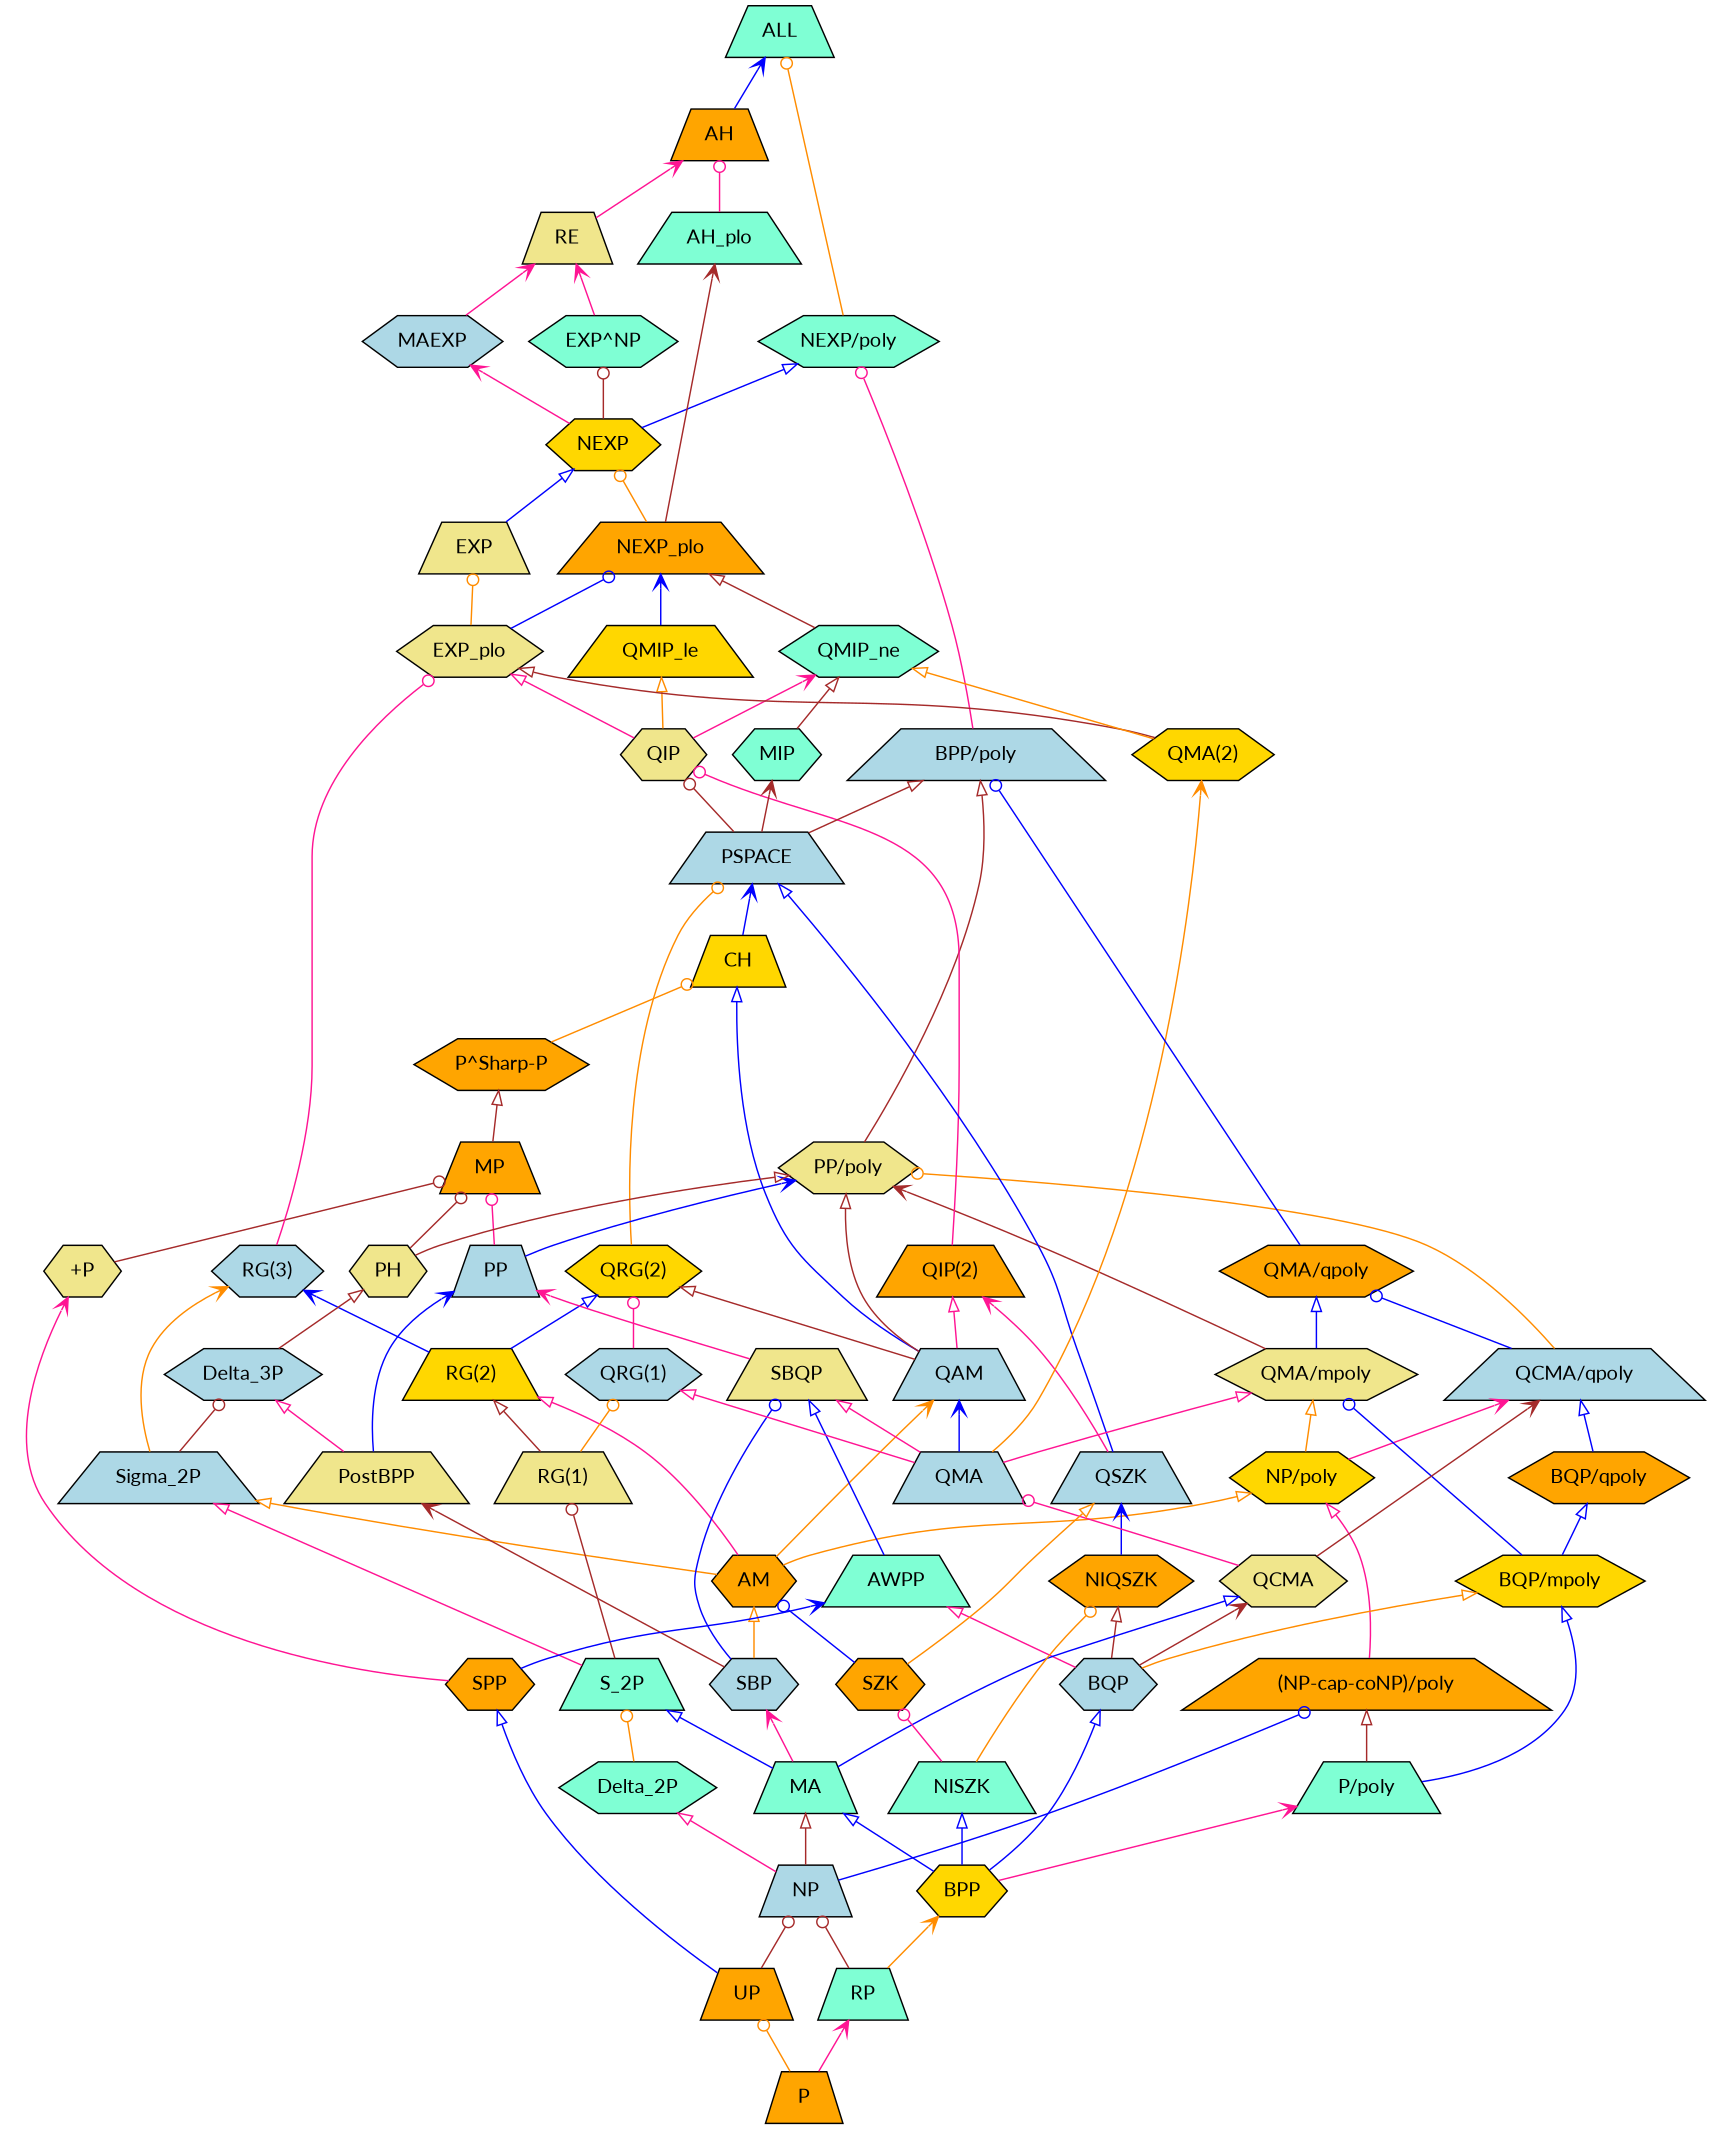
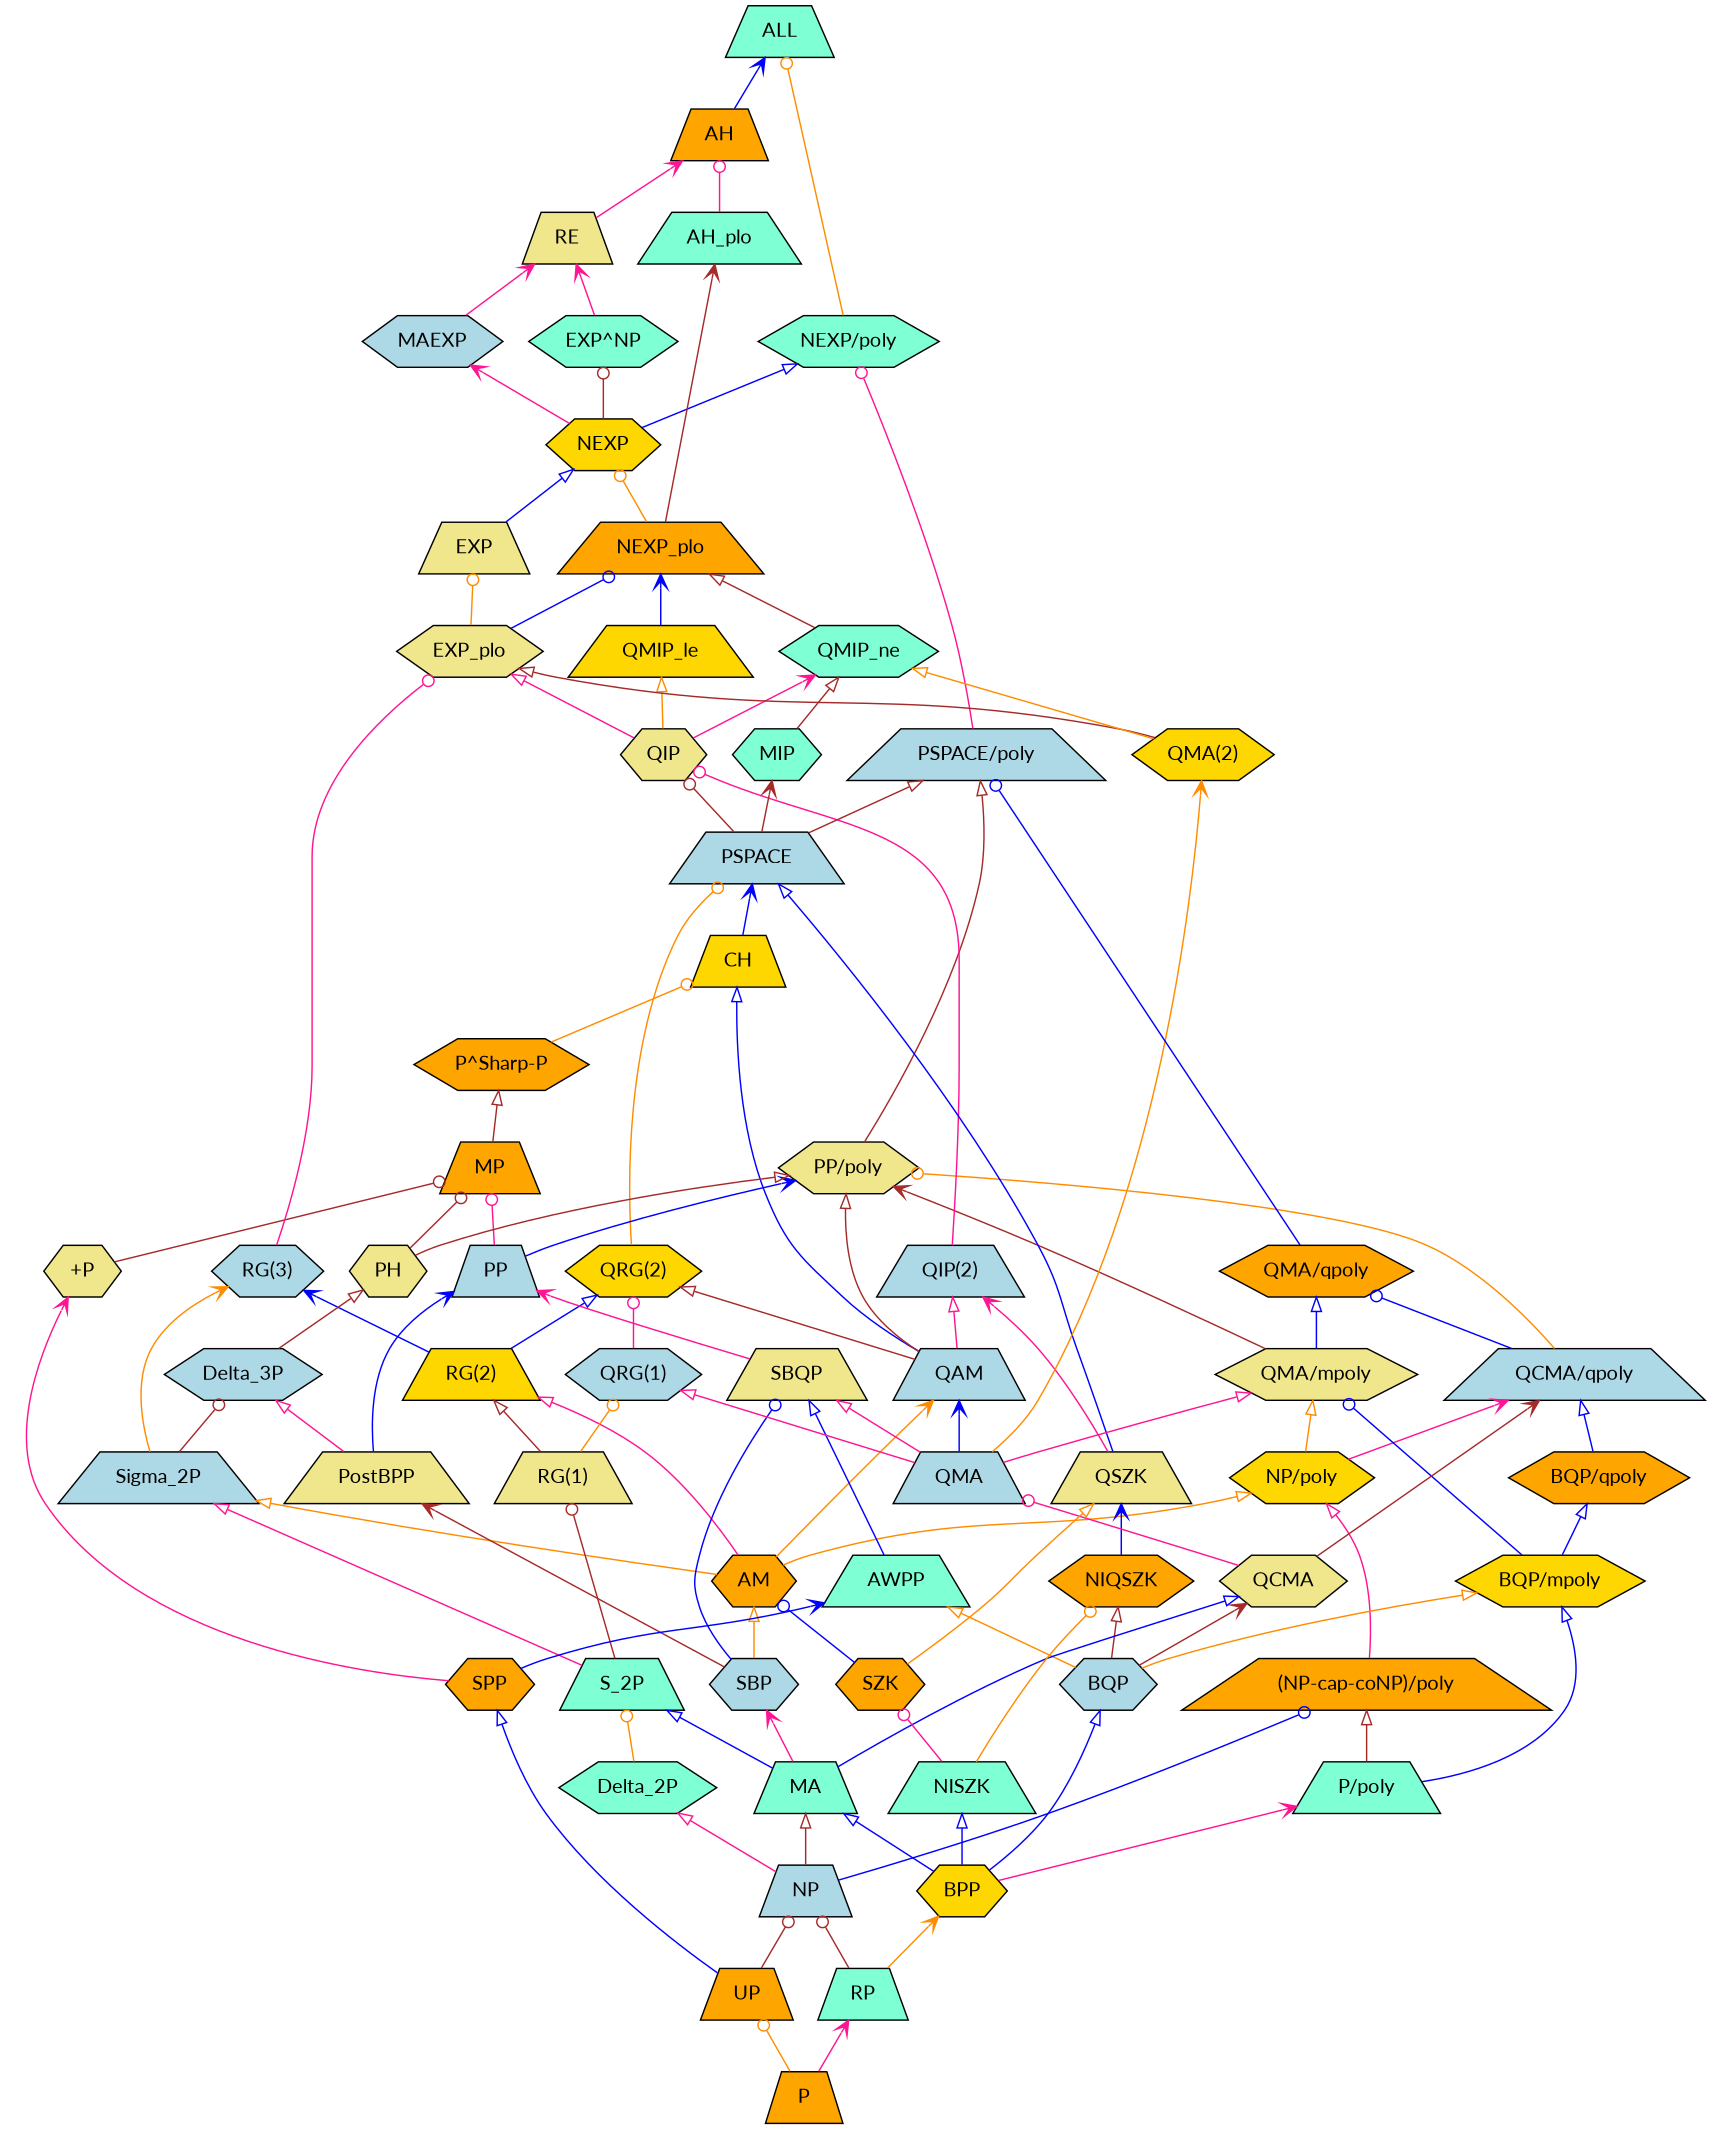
node "BPP/poly": label "BPP/poly" -> "PSPACE/poly"
node "QIP(2)": fillcolor orange -> lightblue
node "QSZK": fillcolor lightblue -> khaki
edge "BQP" -> "AWPP": color deeppink -> darkorange
